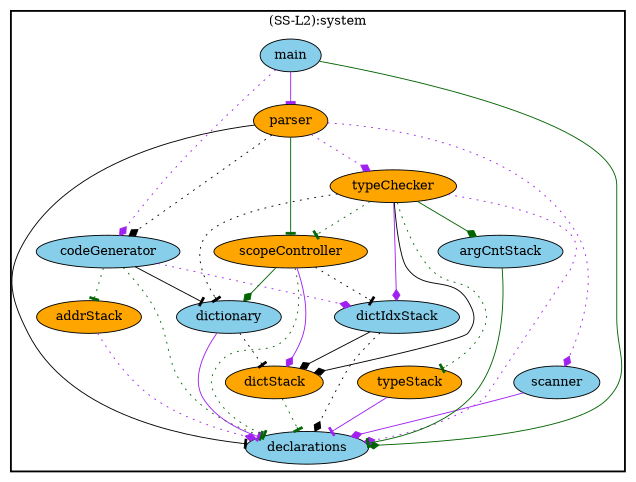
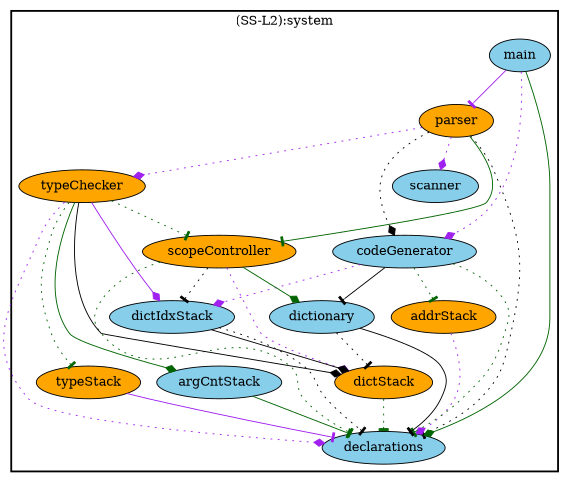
edge "typeChecker" -> "dictionary": removed
edge "parser" -> "declarations": style solid -> dotted
edge "scopeController" -> "dictStack": style solid -> dotted
edge "dictIdxStack" -> "declarations": arrowhead diamond -> tee
edge "dictionary" -> "declarations": color purple -> black
edge "scanner" -> "declarations": removed
